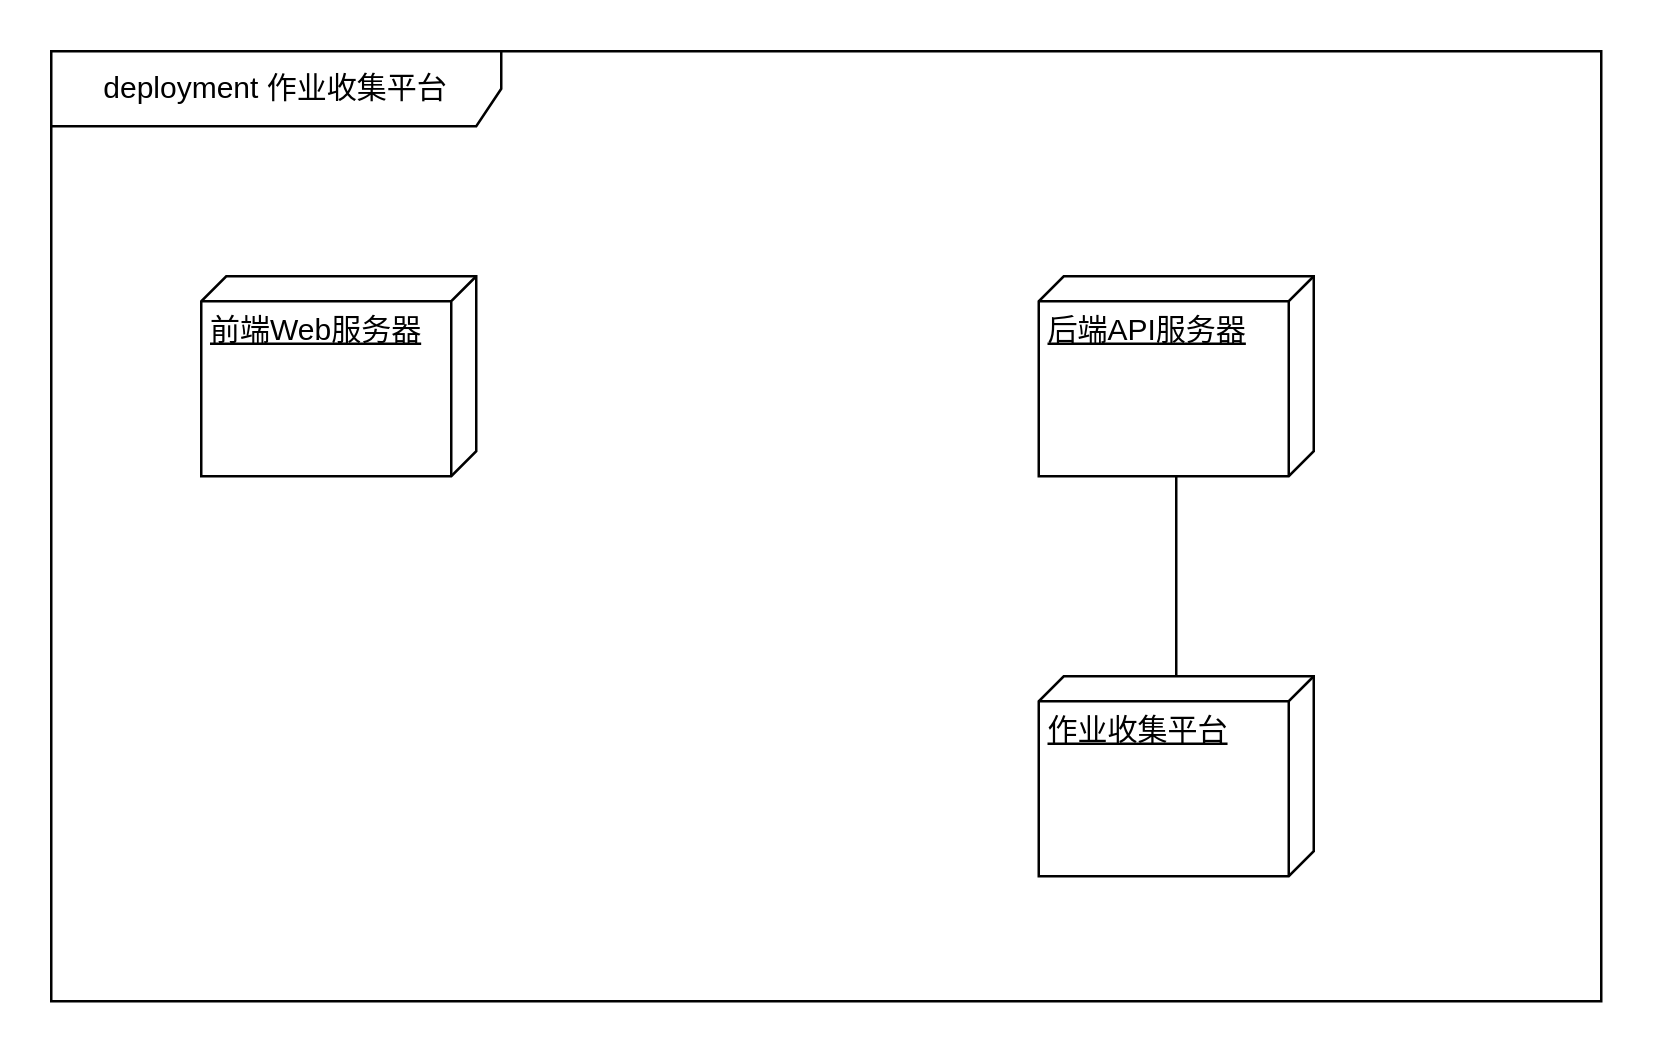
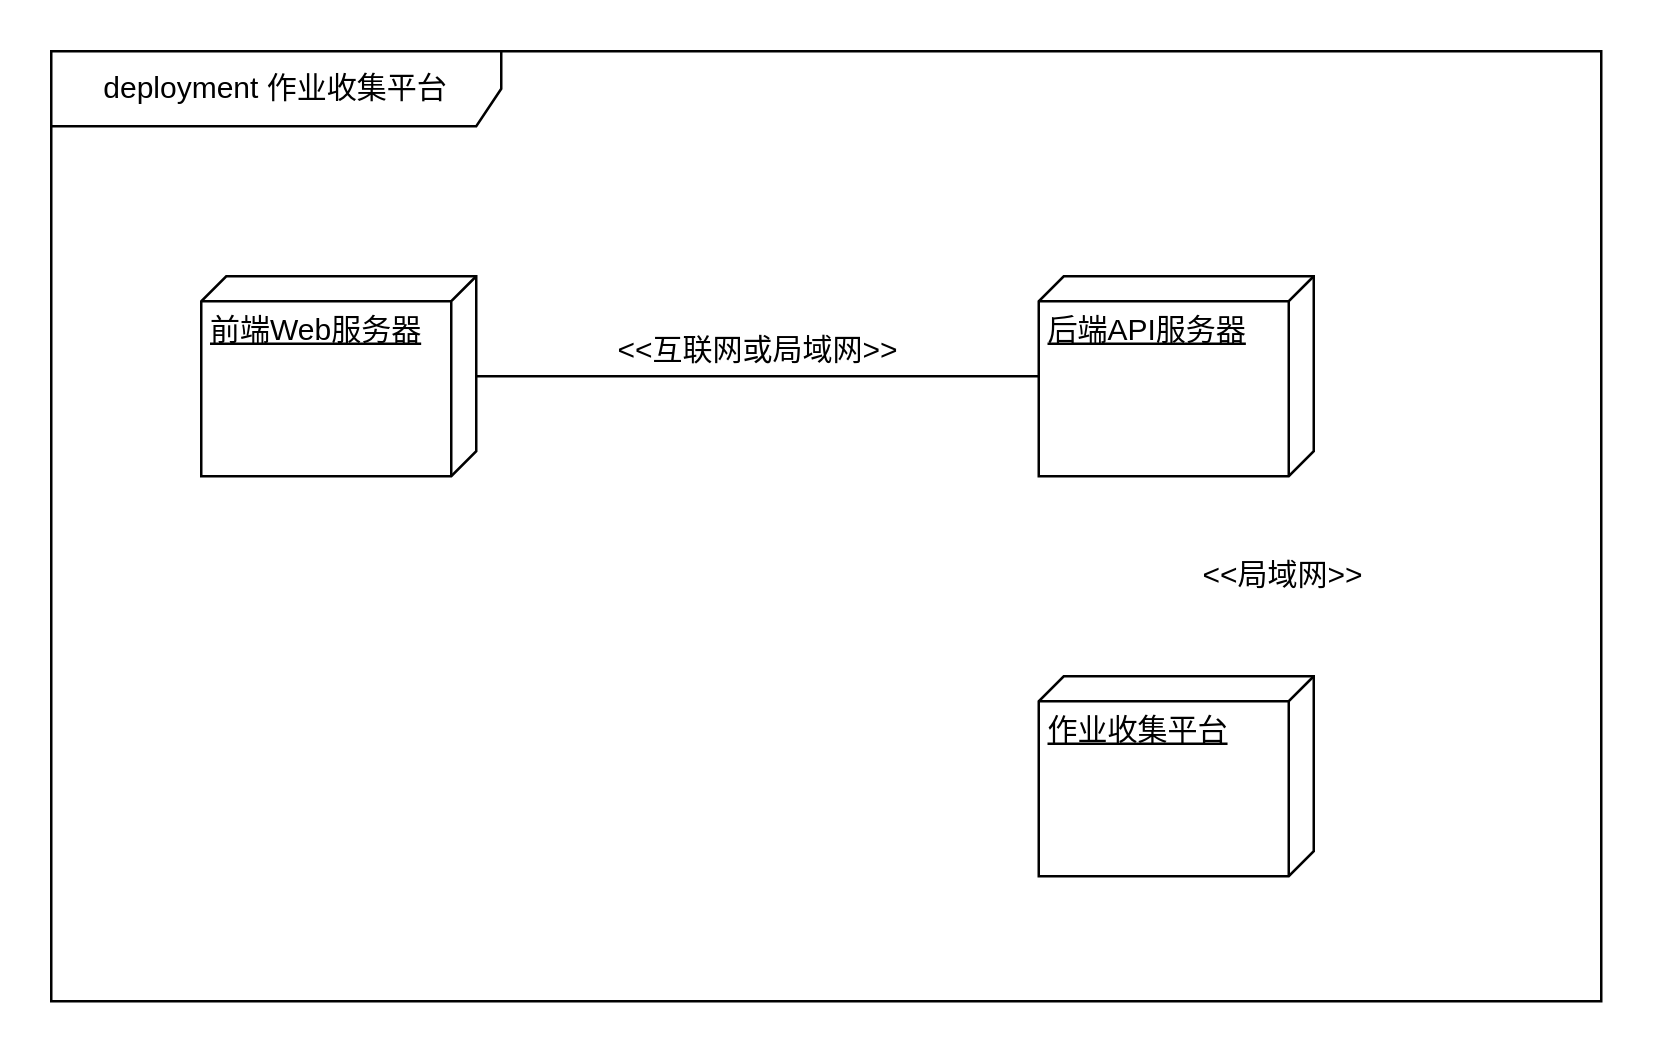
node "<<互联网或局域网>>": added
edge "前端Web服务器" -- "后端API服务器": added
edge "后端API服务器" -- "作业收集平台": removed
node "<<局域网>>": added
